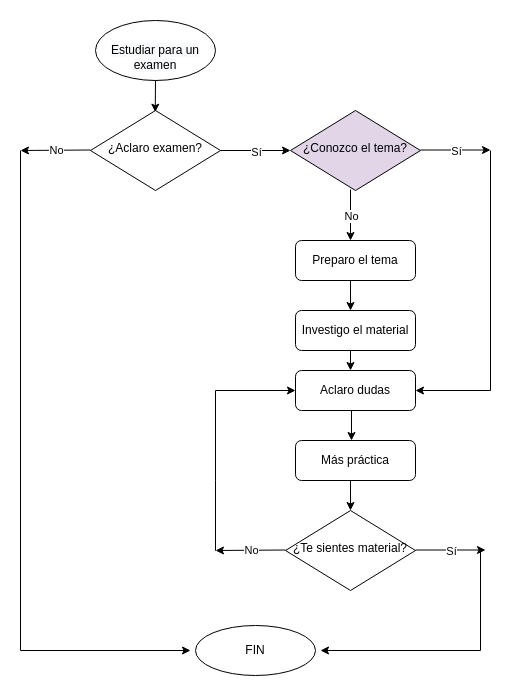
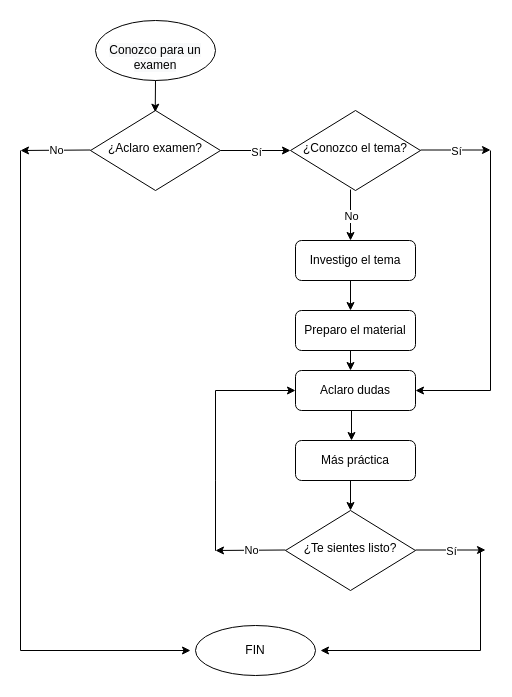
node "Estudiar para un examen": label "Estudiar para un examen" -> "Conozco para un examen"
node "¿Conozco el tema?": fillcolor #e1d5e7 -> #ffffff
node "Preparo el tema": label "Preparo el tema" -> "Investigo el tema"
node "Investigo el material": label "Investigo el material" -> "Preparo el material"
node "¿Te sientes material?": label "¿Te sientes material?" -> "¿Te sientes listo?"
